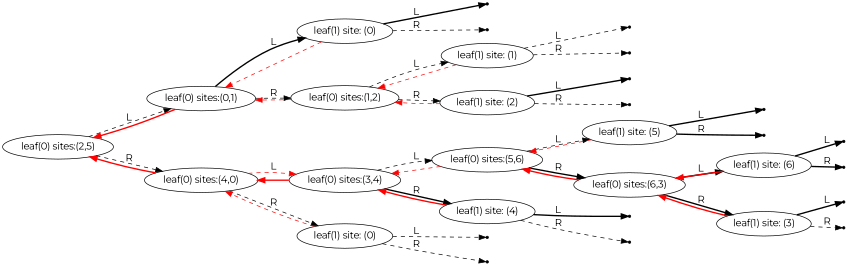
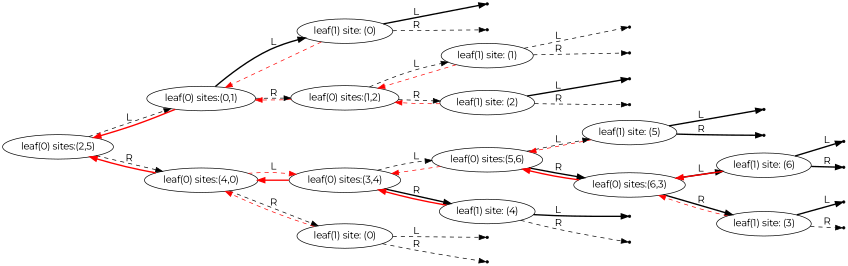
edge "leaf(1) site: (3)" -> "leaf(0) sites:(6,3)": style bold -> dashed
